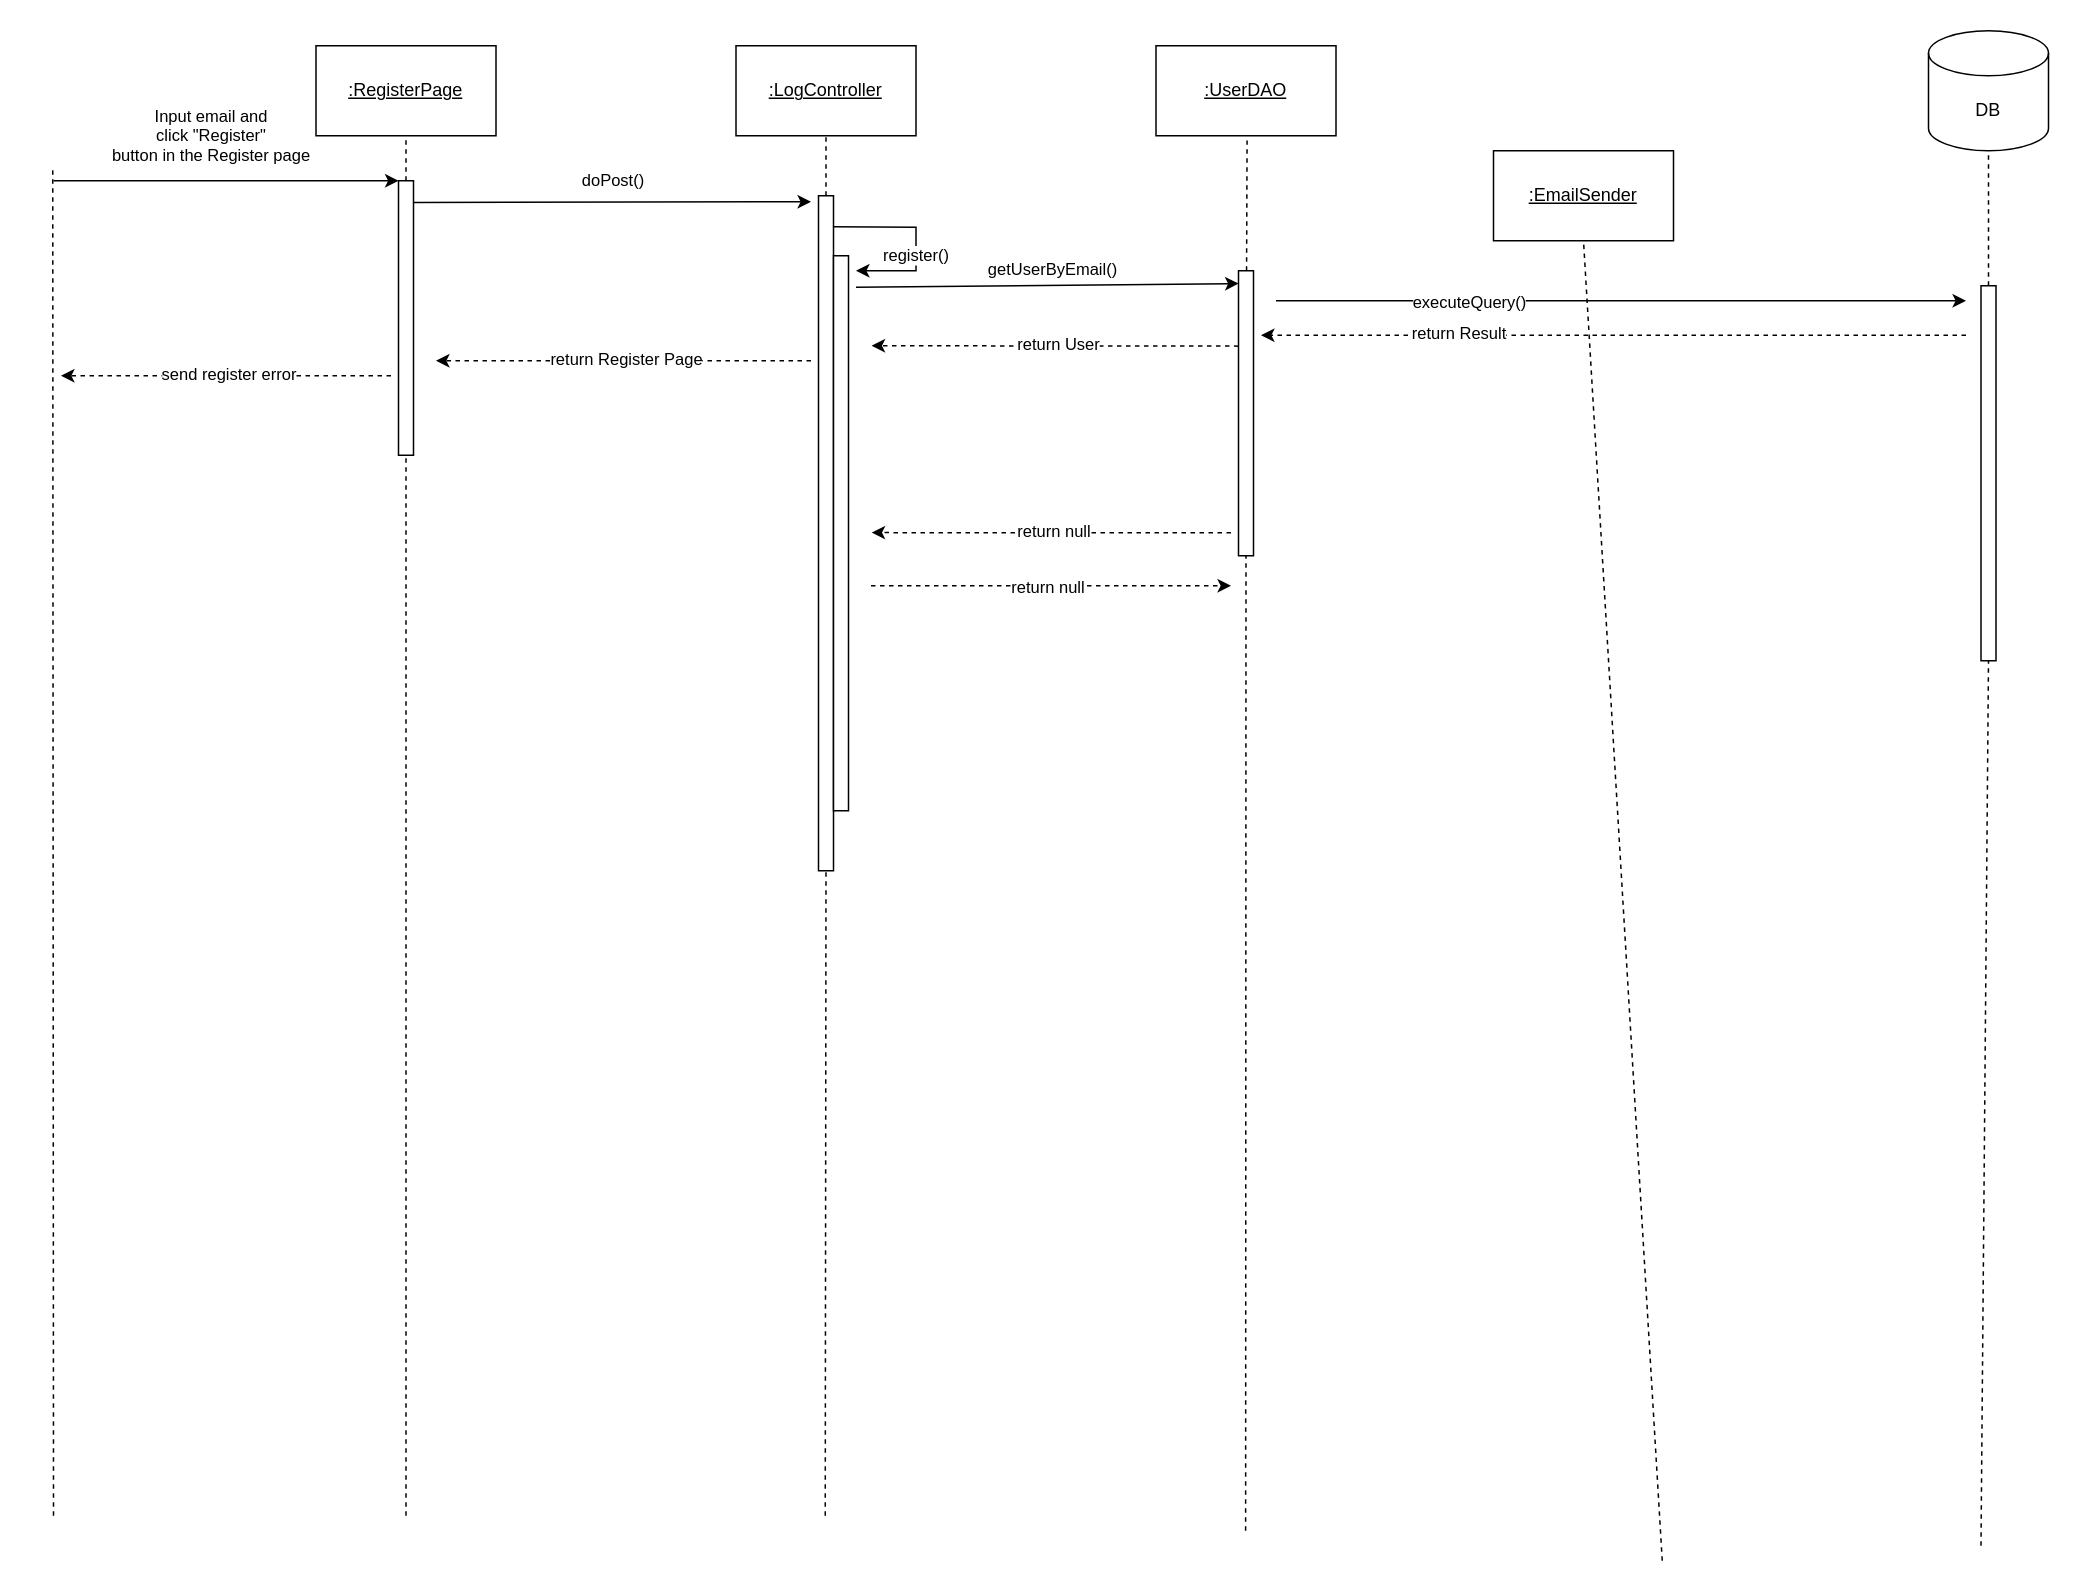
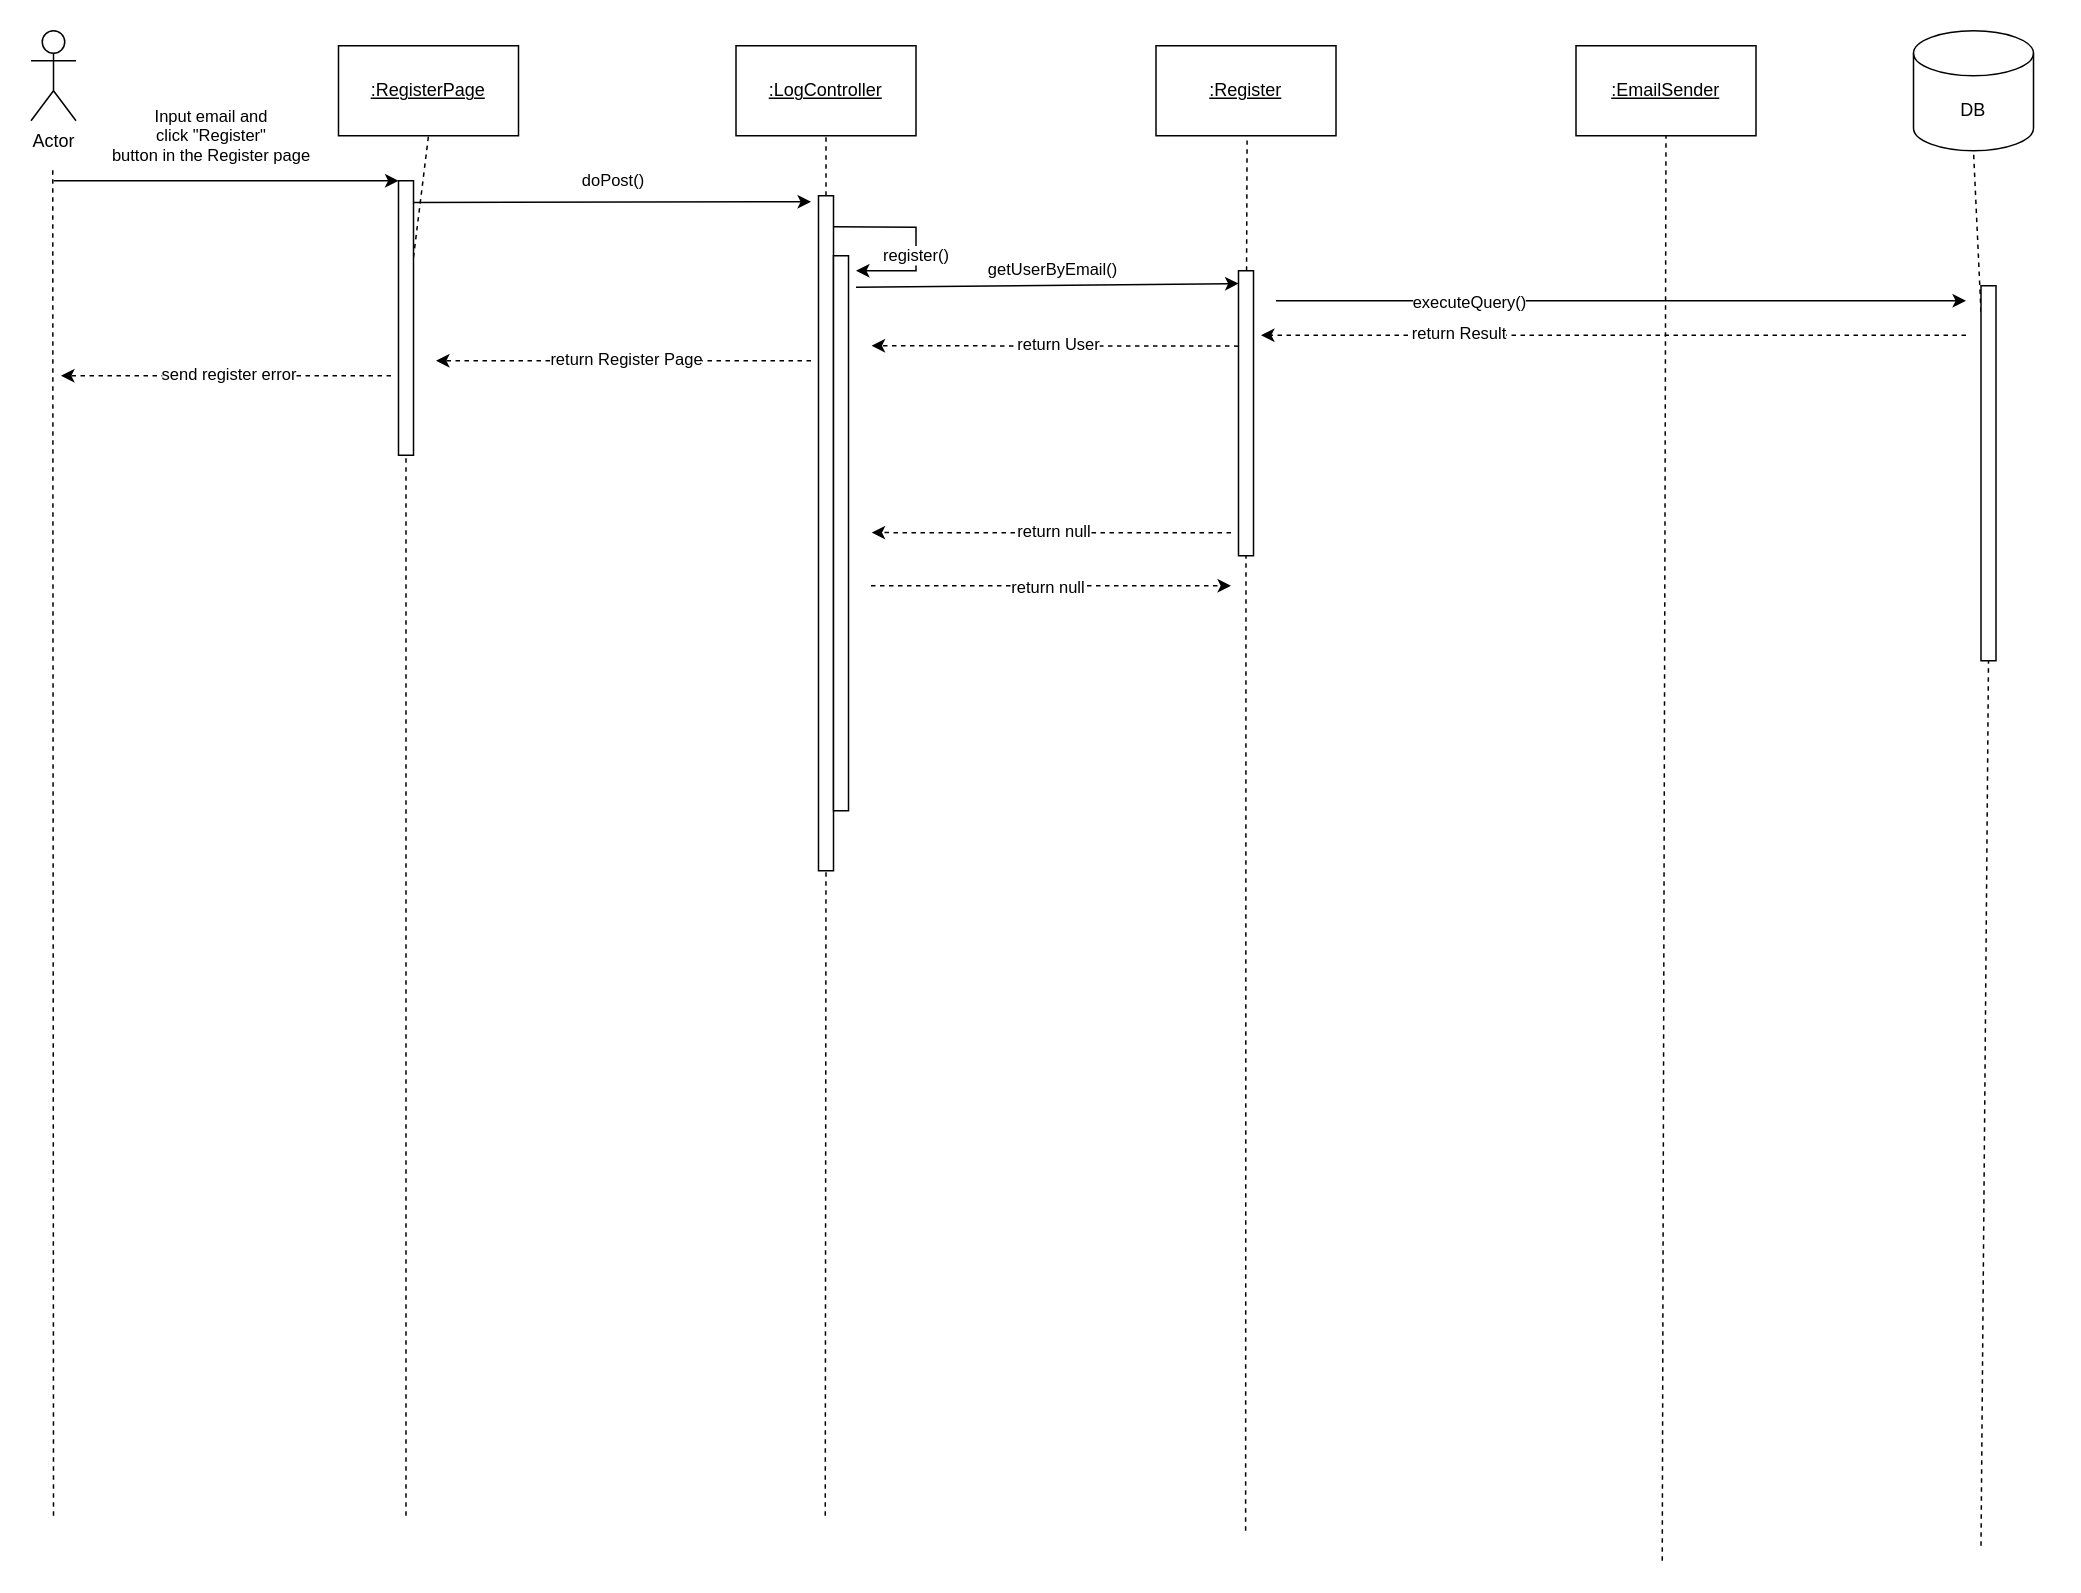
node "Actor": added
node ":RegisterPage": moved (406, 91) -> (428, 91)
node ":UserDAO": label ":UserDAO" -> ":Register"
node "DB": moved (1988, 91) -> (1973, 91)
node ":EmailSender": moved (1583, 196) -> (1666, 91)
